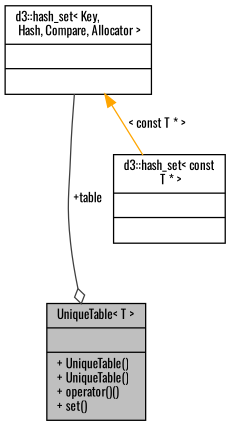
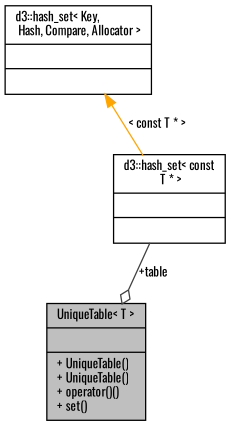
edge "d3::hash_set< Key," -> "UniqueTable< T >": now "d3::hash_set< const" -> "UniqueTable< T >"
